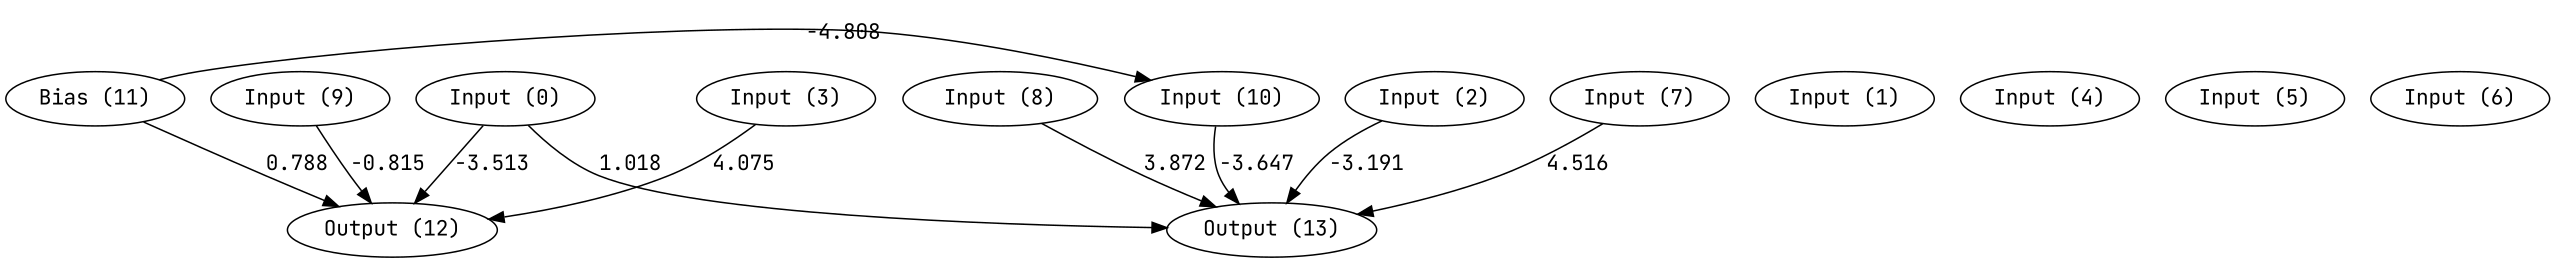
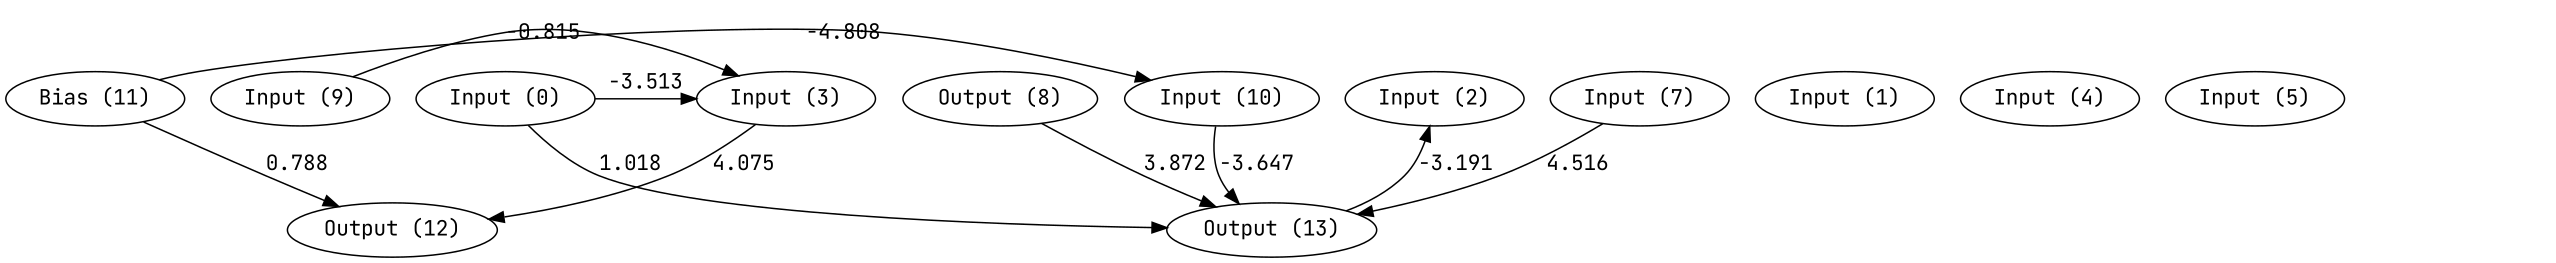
node "Input (8)": label "Input (8)" -> "Output (8)"
node "Input (6)": removed
edge "Input (2)" -> "Output (13)": reversed
edge "Input (9)" -> "Output (12)": now "Input (9)" -> "Input (3)"
edge "Input (0)" -> "Output (12)": now "Input (0)" -> "Input (3)"
